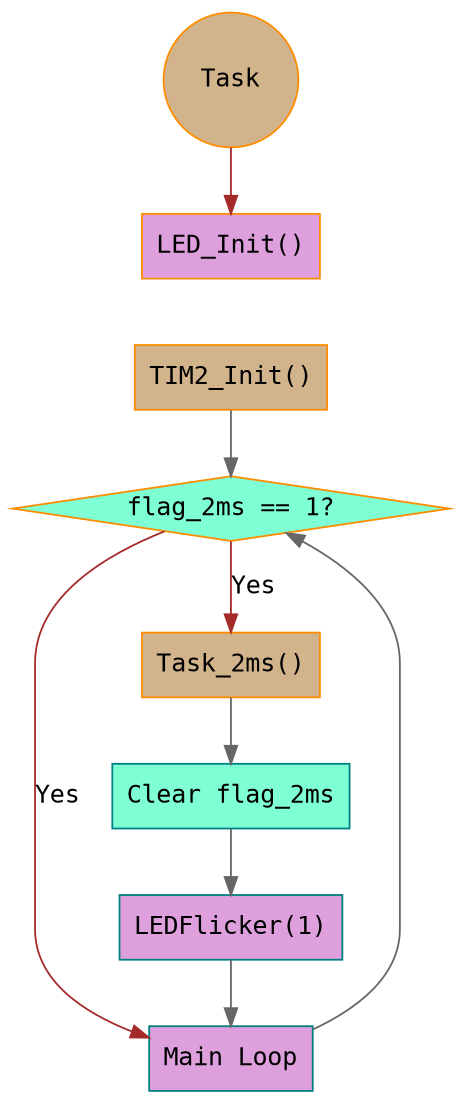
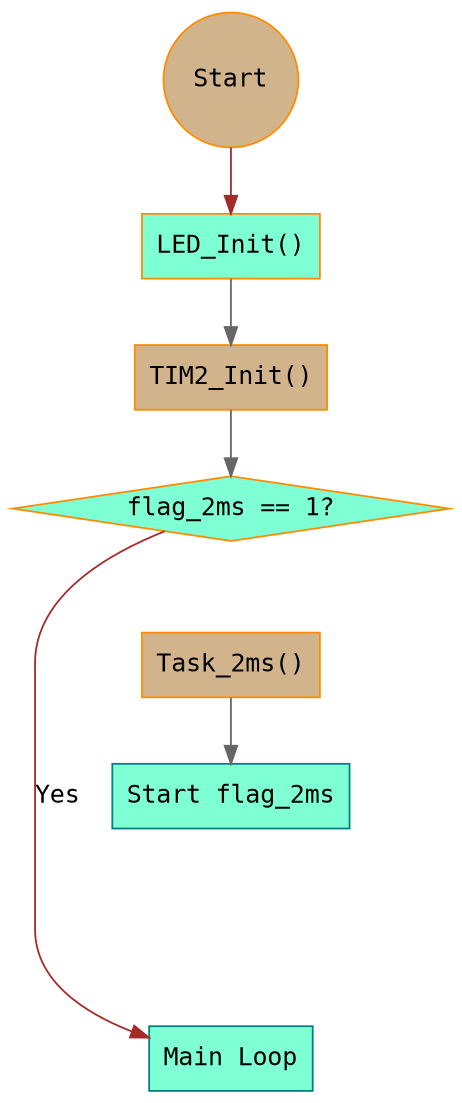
node "Task": label "Task" -> "Start"
node "LED_Init()": fillcolor plum -> aquamarine
edge "LED_Init()" -> "TIM2_Init()": added
edge "flag_2ms == 1?" -> "Task_2ms()": removed, label "Yes"
edge "Main Loop" -> "flag_2ms == 1?": removed
node "Clear flag_2ms": label "Clear flag_2ms" -> "Start flag_2ms"
node "LEDFlicker(1)": removed
node "Main Loop": fillcolor plum -> aquamarine
